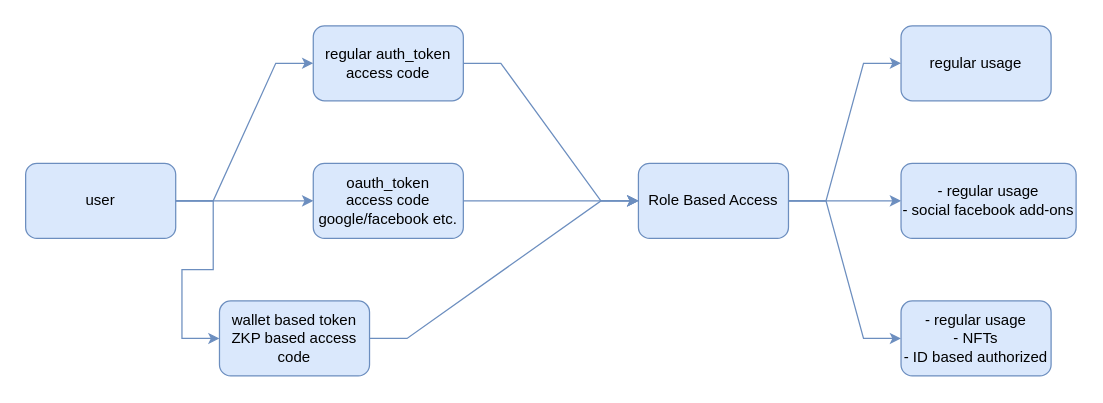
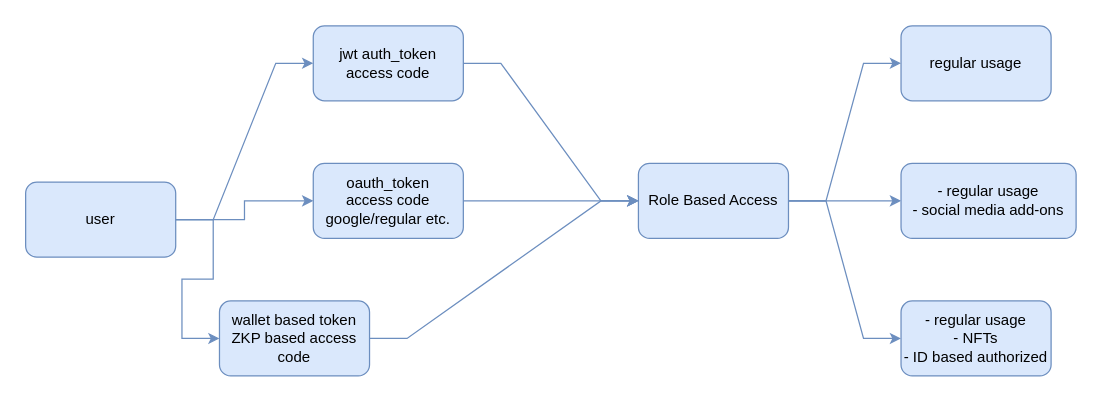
node "regular auth_token access code": label "regular auth_token access code" -> "jwt auth_token access code"
node "user": moved (101, 201) -> (101, 219)
node "oauth_token access code google/facebook etc.": label "oauth_token access code google/facebook etc." -> "oauth_token access code google/regular etc."
node "- regular usage - social facebook add-ons": label "- regular usage - social facebook add-ons" -> "- regular usage - social media add-ons"
